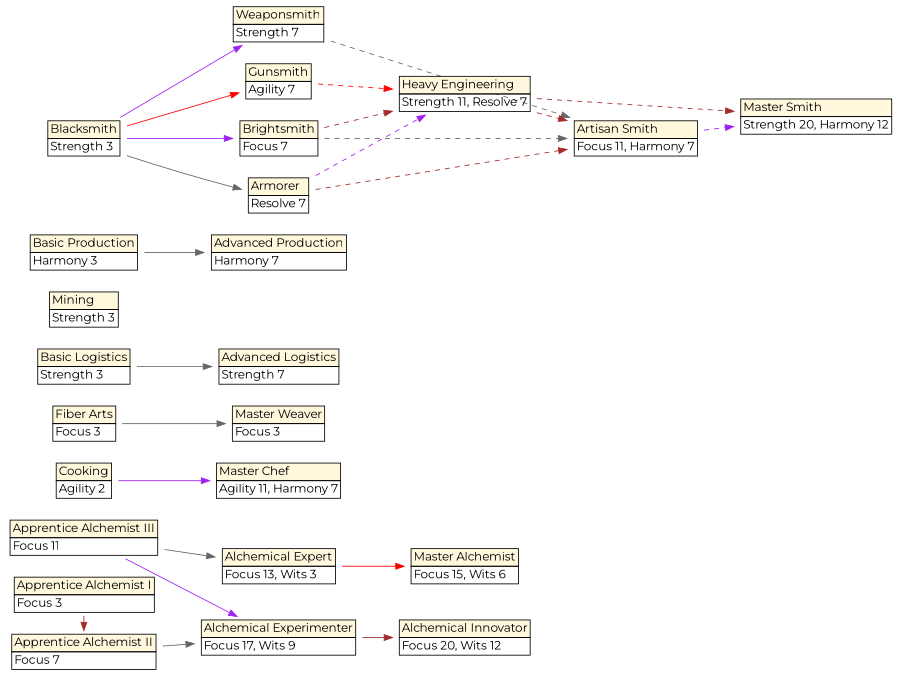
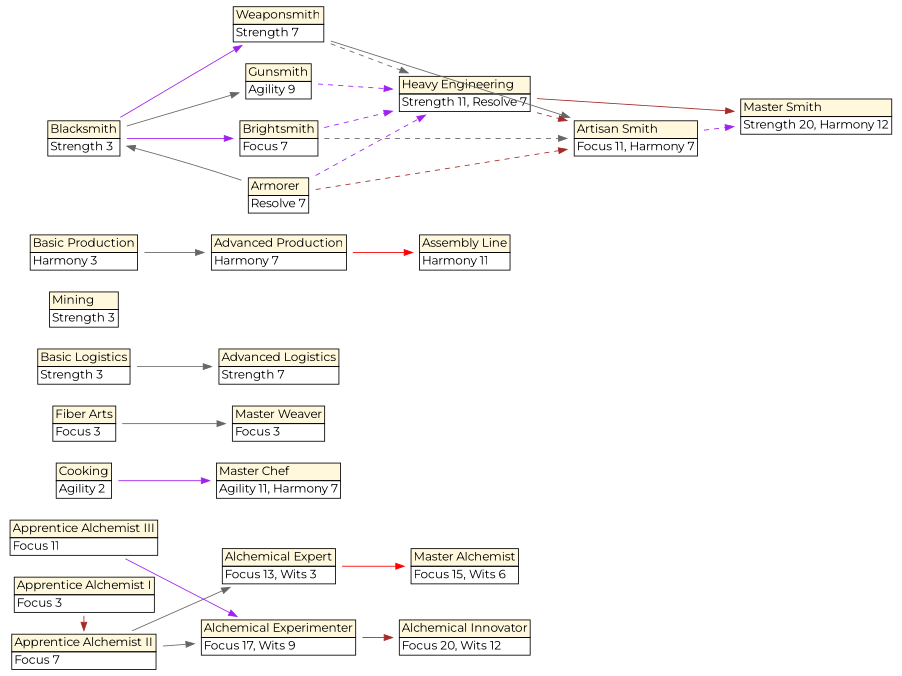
edge "Weaponsmith" -> "Heavy Engineering": added
edge "Weaponsmith" -> "Artisan Smith": style dashed -> solid
edge "Gunsmith" -> "Heavy Engineering": color red -> purple
node "Gunsmith": text "Agility 7" -> "Agility 9"
edge "Heavy Engineering" -> "Master Smith": style dashed -> solid
edge "Blacksmith" -> "Gunsmith": color red -> gray40
edge "Brightsmith" -> "Heavy Engineering": color brown -> purple
edge "Blacksmith" -> "Armorer": reversed
node "Assembly Line": added
edge "Apprentice Alchemist III" -> "Alchemical Expert": now "Apprentice Alchemist II" -> "Alchemical Expert"
